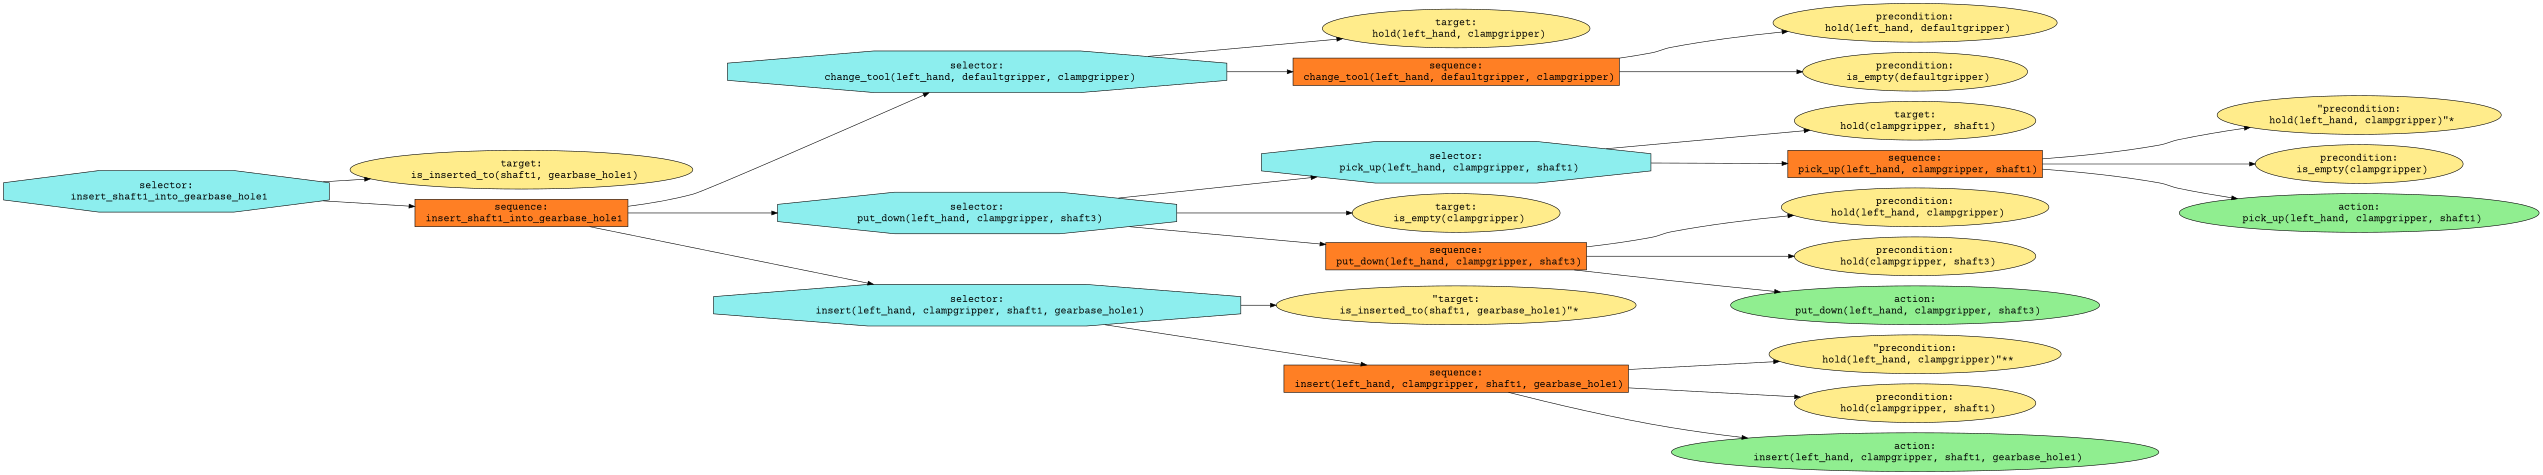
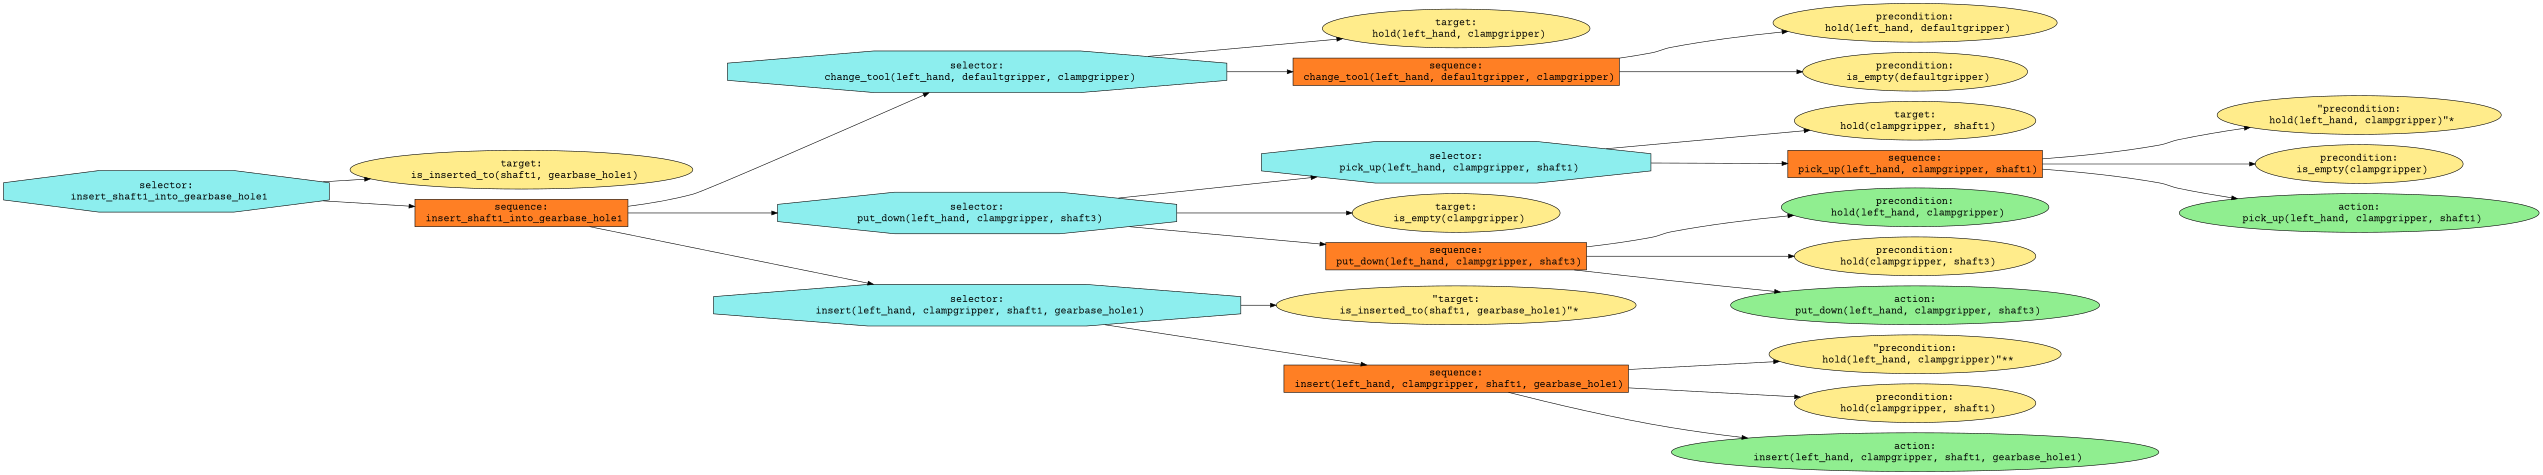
node "precondition: hold(left_hand, clampgripper)": fillcolor lightgoldenrod1 -> lightgreen
